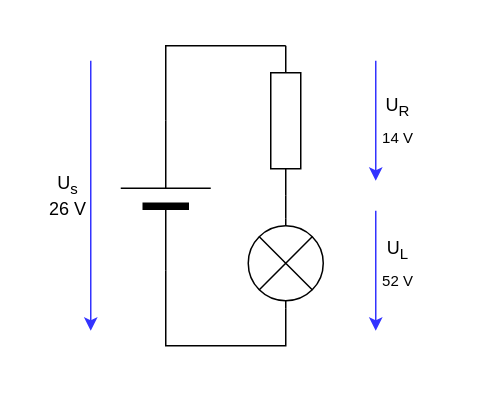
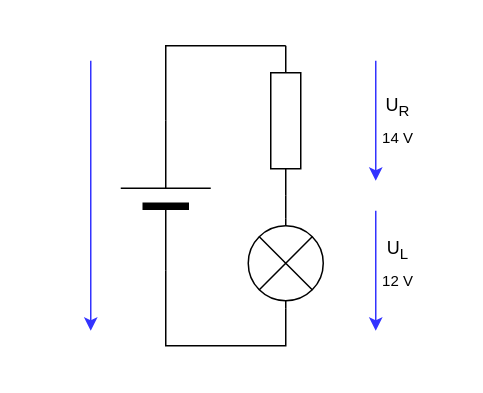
node "Us 26 V": removed
node "UL 52 V": label "UL 52 V" -> "UL 12 V"
